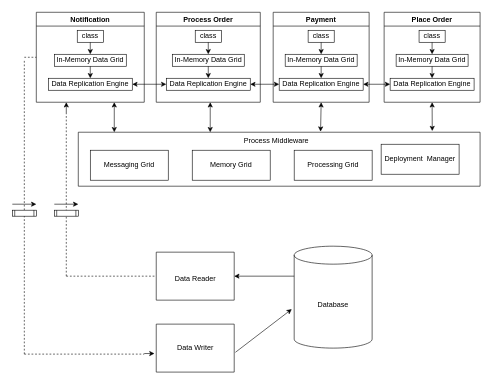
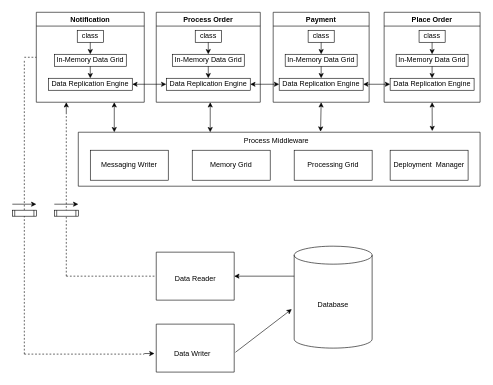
node "Deployment Manager": moved (420, 159) -> (429, 165)
node "Messaging Grid": label "Messaging Grid" -> "Messaging Writer"
node "Data Writer": moved (195, 348) -> (192, 354)
